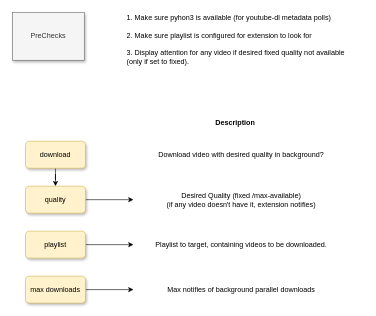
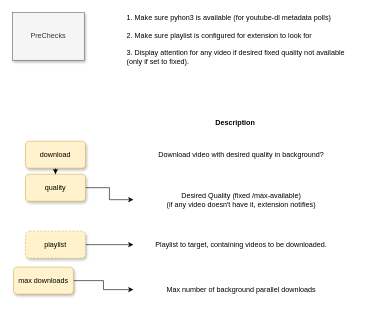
node "quality": moved (56, 200) -> (56, 188)
node "playlist": style solid -> dashed
node "max downloads": moved (56, 290) -> (44, 281)
node "Max notifies of background parallel downloads": label "Max notifies of background parallel downloads" -> "Max number of background parallel downloads"
